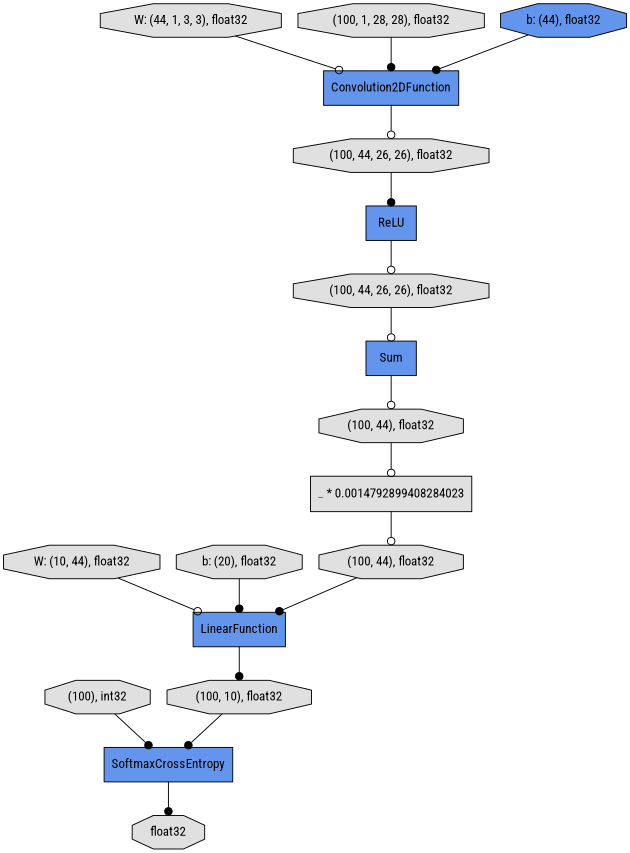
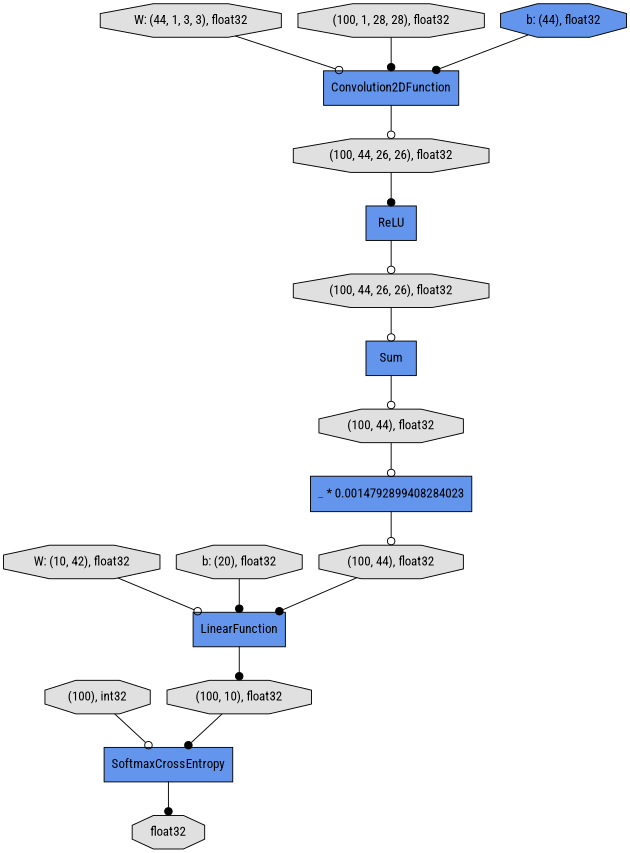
node "_ * 0.0014792899408284023": fillcolor #e0e0e0 -> #6495ed
node "W: (10, 44), float32": label "W: (10, 44), float32" -> "W: (10, 42), float32"
edge "(100), int32" -> "SoftmaxCrossEntropy": arrowhead dot -> odot
